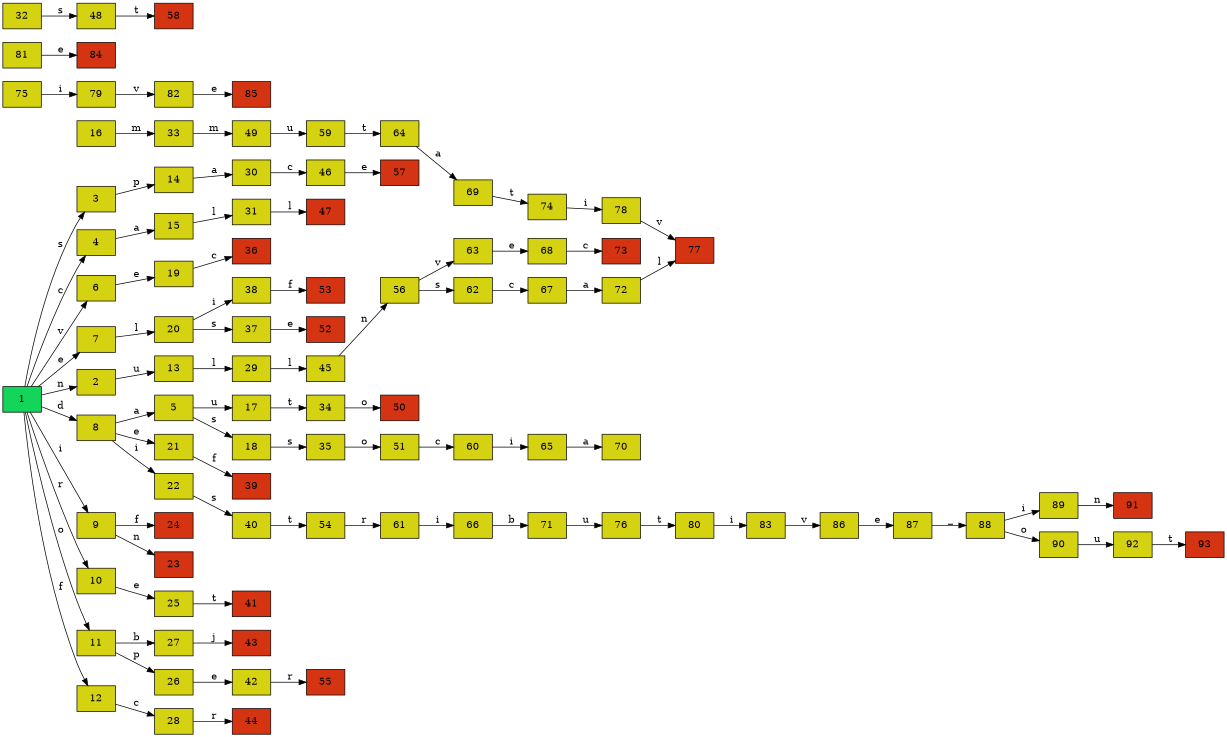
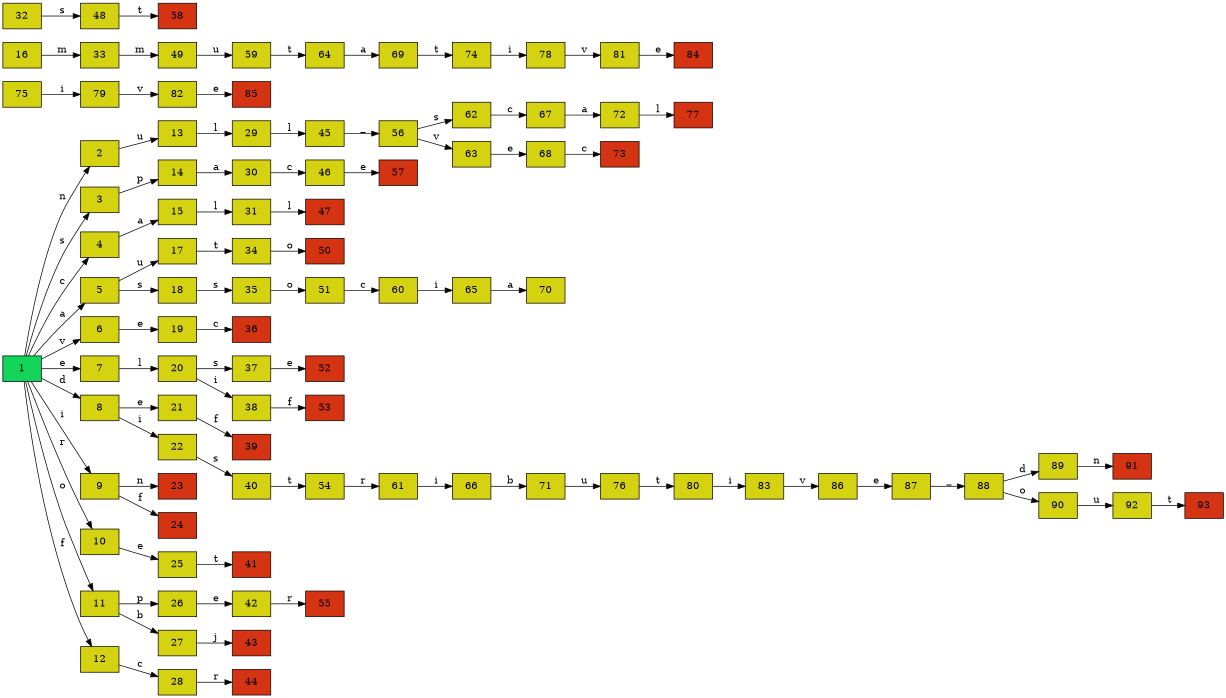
edge "78" -> "77": now "78" -> "81"
edge "45" -> "56": label " n" -> " _"
edge "8" -> "5": now "1" -> "5"
edge "88" -> "89": label " i" -> " d"
